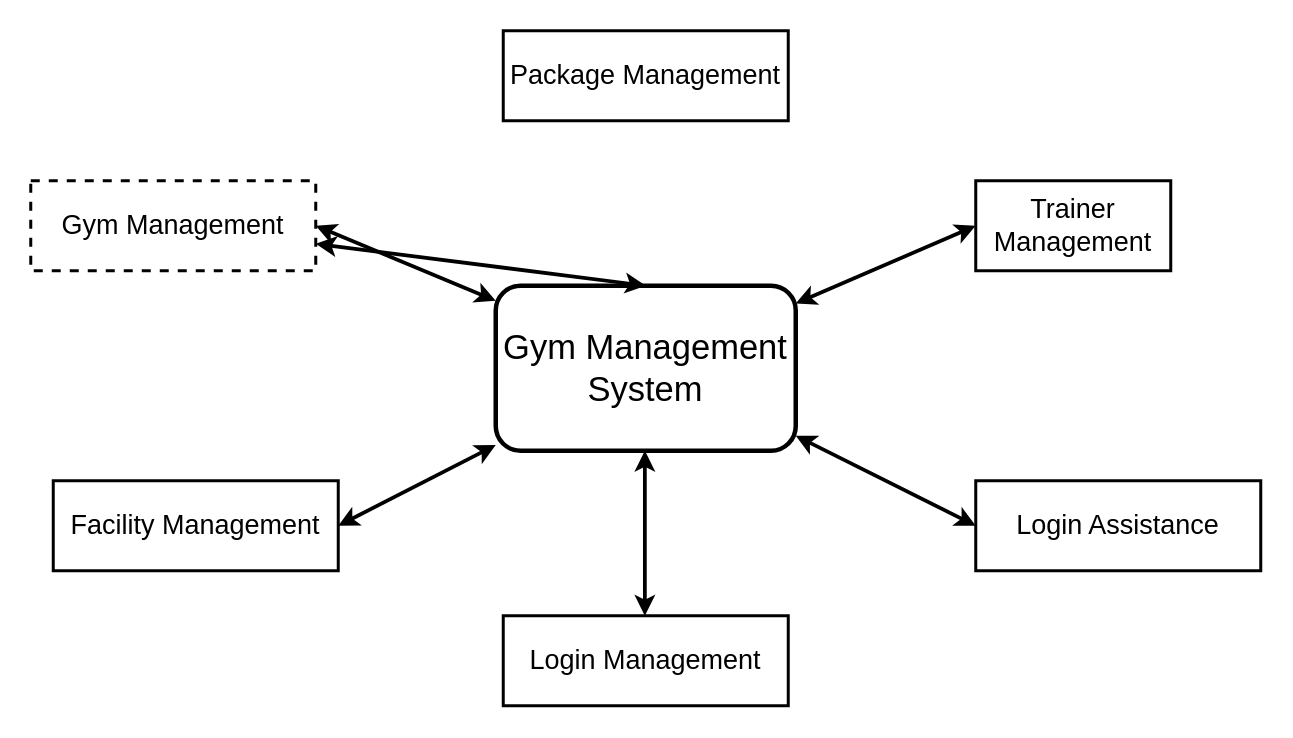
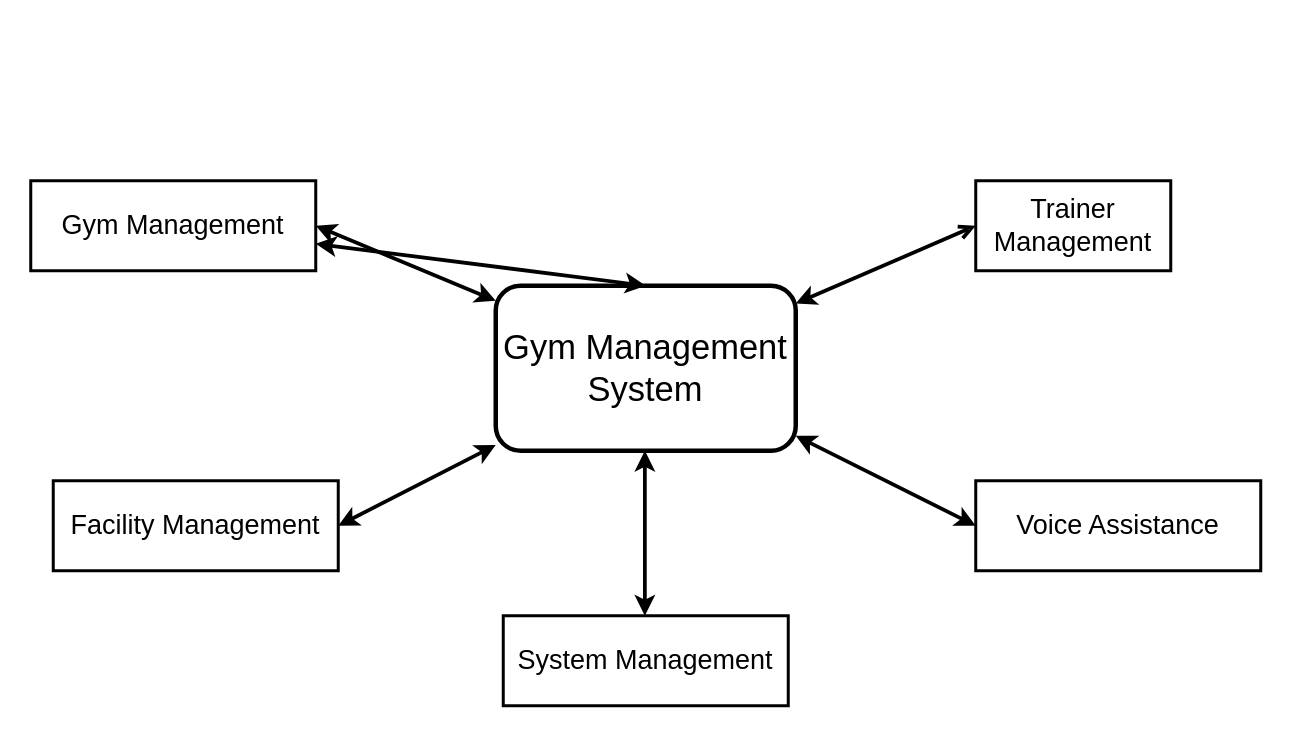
node "Package Management": removed
node "Gym Management": style dashed -> solid
edge "Trainer Management" -- "Gym Management System": arrowhead classic -> open
node "Login Assistance": label "Login Assistance" -> "Voice Assistance"
node "Login Management": label "Login Management" -> "System Management"
